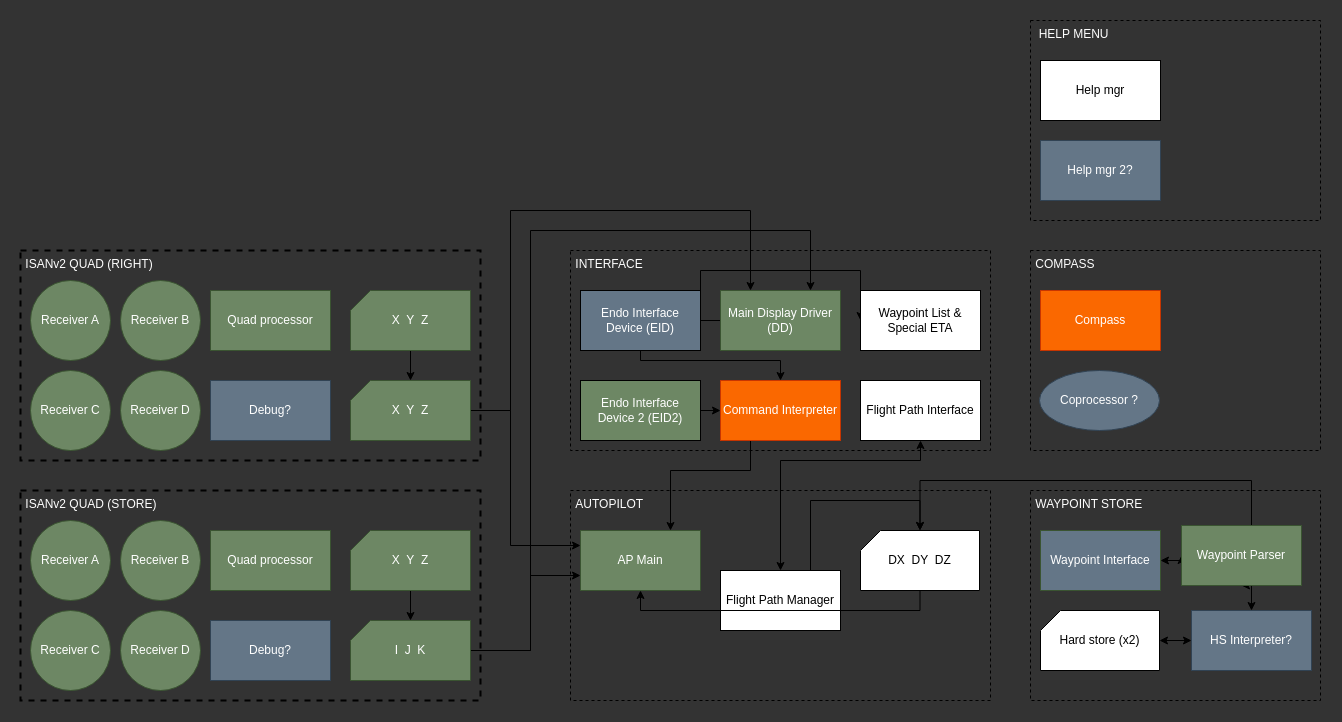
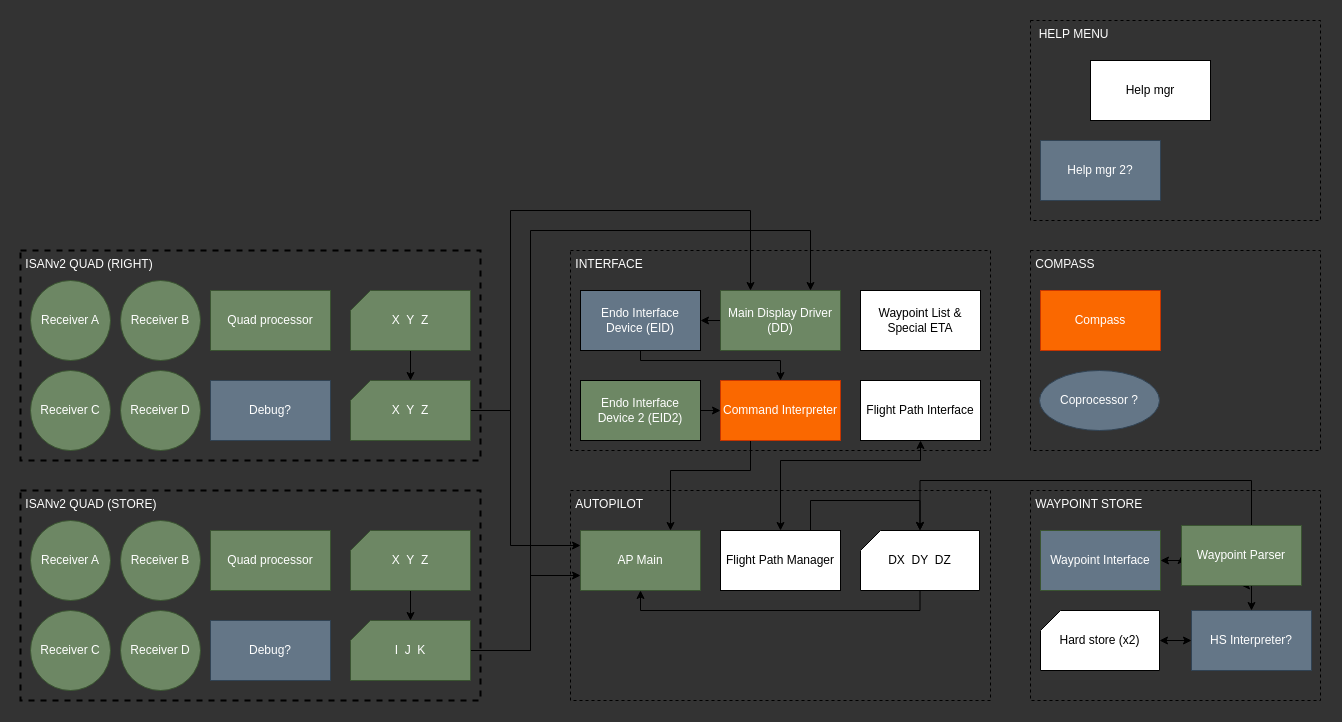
node "Help mgr": moved (1101, 91) -> (1151, 91)
edge "Main Display Driver (DD)" -> "Waypoint List & Special ETA": now "Main Display Driver (DD)" -> "Endo Interface Device (EID)"
node "Flight Path Manager": moved (781, 601) -> (781, 561)
